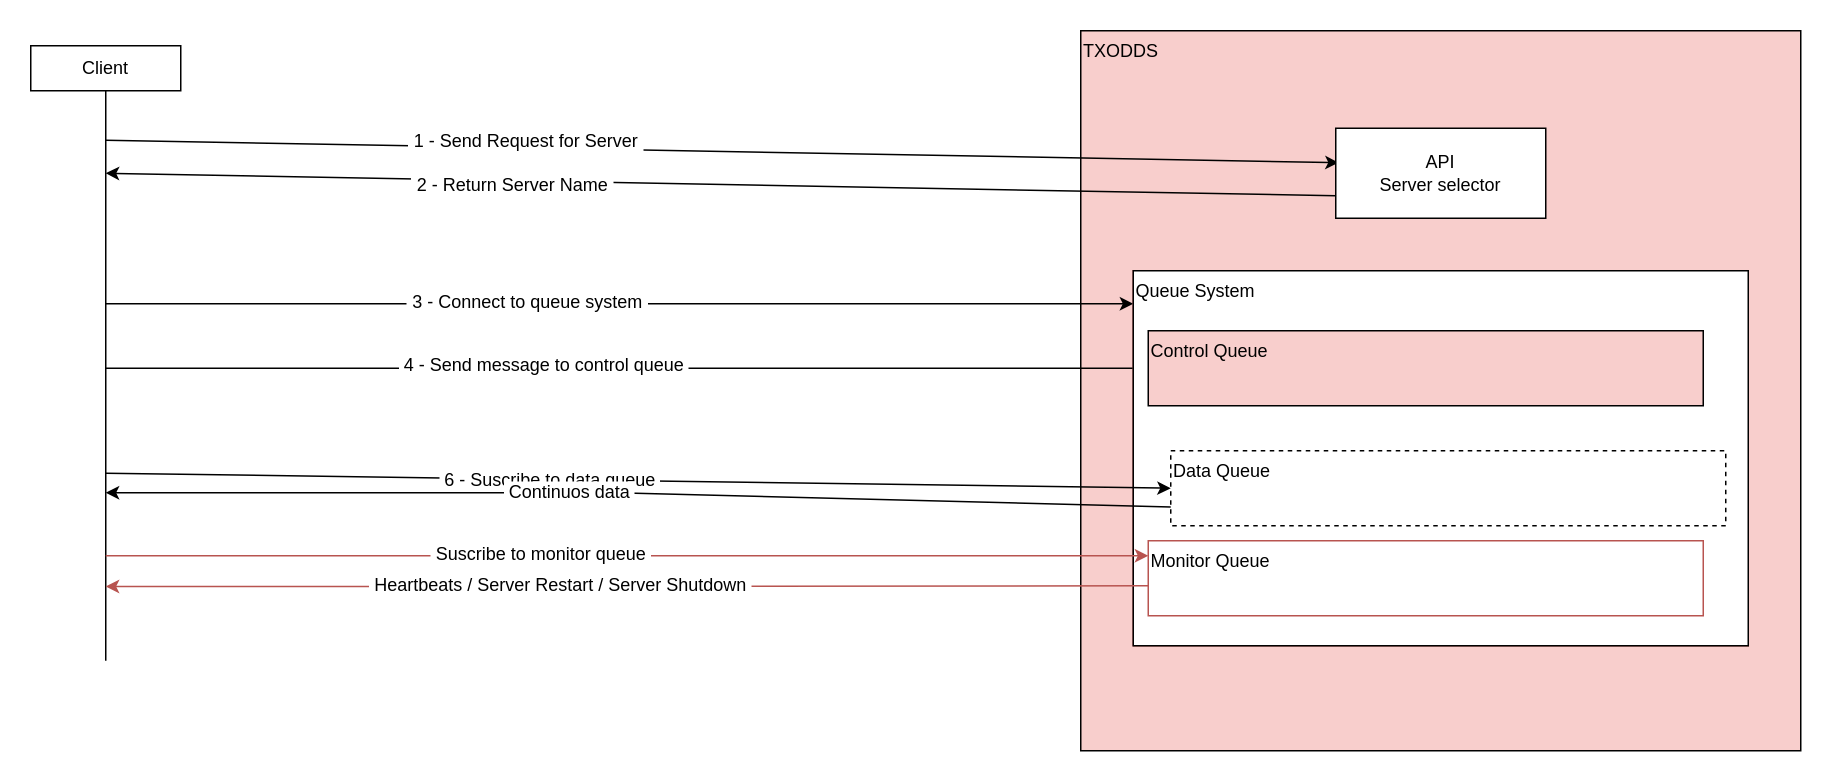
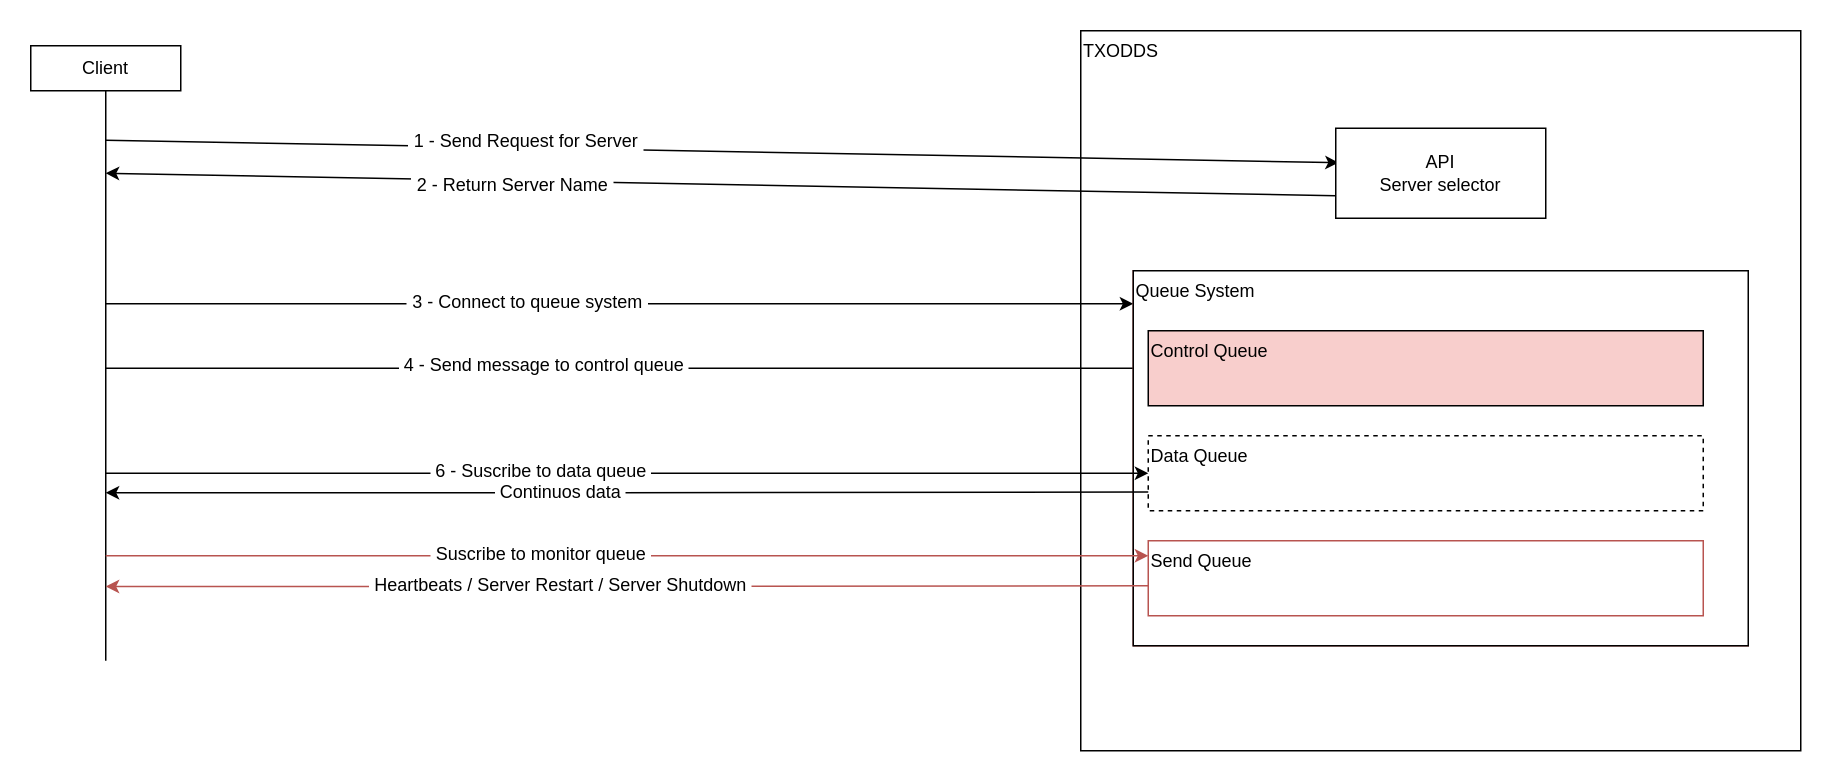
node "TXODDS": fillcolor #f8cecc -> #ffffff
node "Data Queue": moved (1448, 488) -> (1426, 473)
node "Monitor Queue": label "Monitor Queue" -> "Send Queue"
